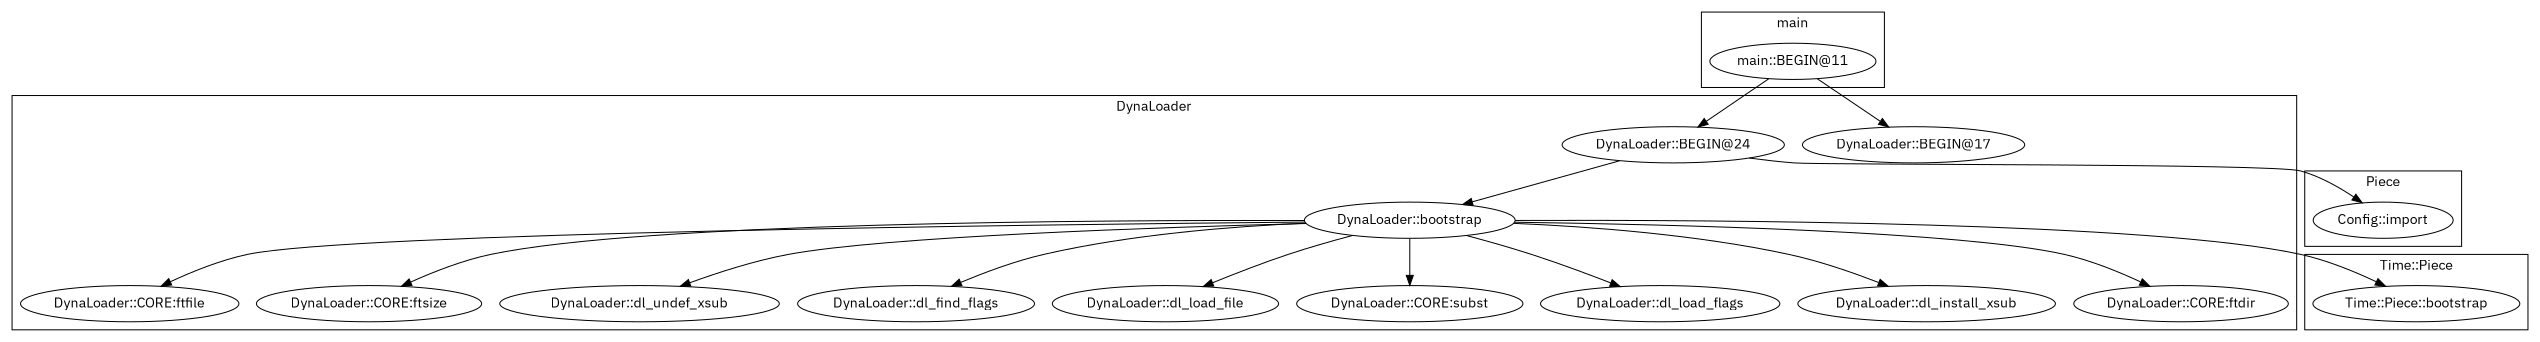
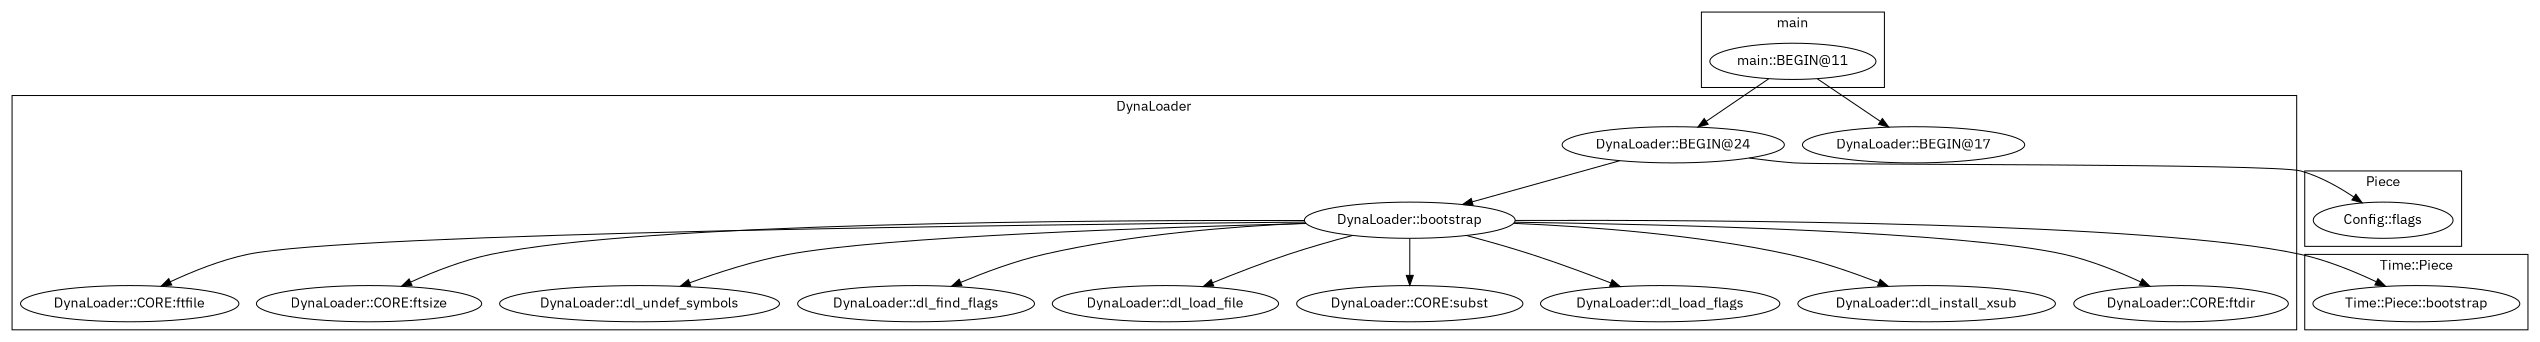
node "Config::import": label "Config::import" -> "Config::flags"
node "DynaLoader::dl_undef_xsub": label "DynaLoader::dl_undef_xsub" -> "DynaLoader::dl_undef_symbols"
